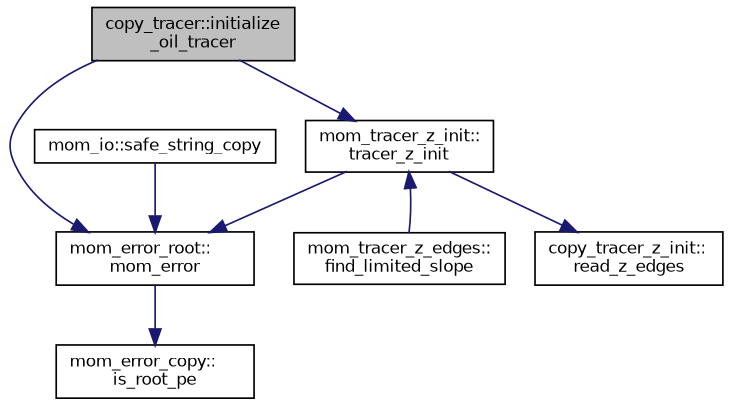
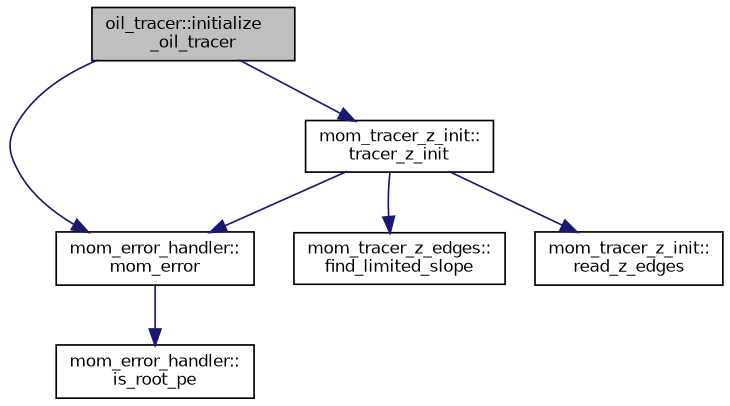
node "copy_tracer::initialize _oil_tracer": label "copy_tracer::initialize _oil_tracer" -> "oil_tracer::initialize _oil_tracer"
node "mom_io::safe_string_copy": removed
edge "mom_tracer_z_edges:: find_limited_slope" -> "mom_tracer_z_init:: tracer_z_init": reversed
node "mom_error_root:: mom_error": label "mom_error_root:: mom_error" -> "mom_error_handler:: mom_error"
node "copy_tracer_z_init:: read_z_edges": label "copy_tracer_z_init:: read_z_edges" -> "mom_tracer_z_init:: read_z_edges"
node "mom_error_copy:: is_root_pe": label "mom_error_copy:: is_root_pe" -> "mom_error_handler:: is_root_pe"
